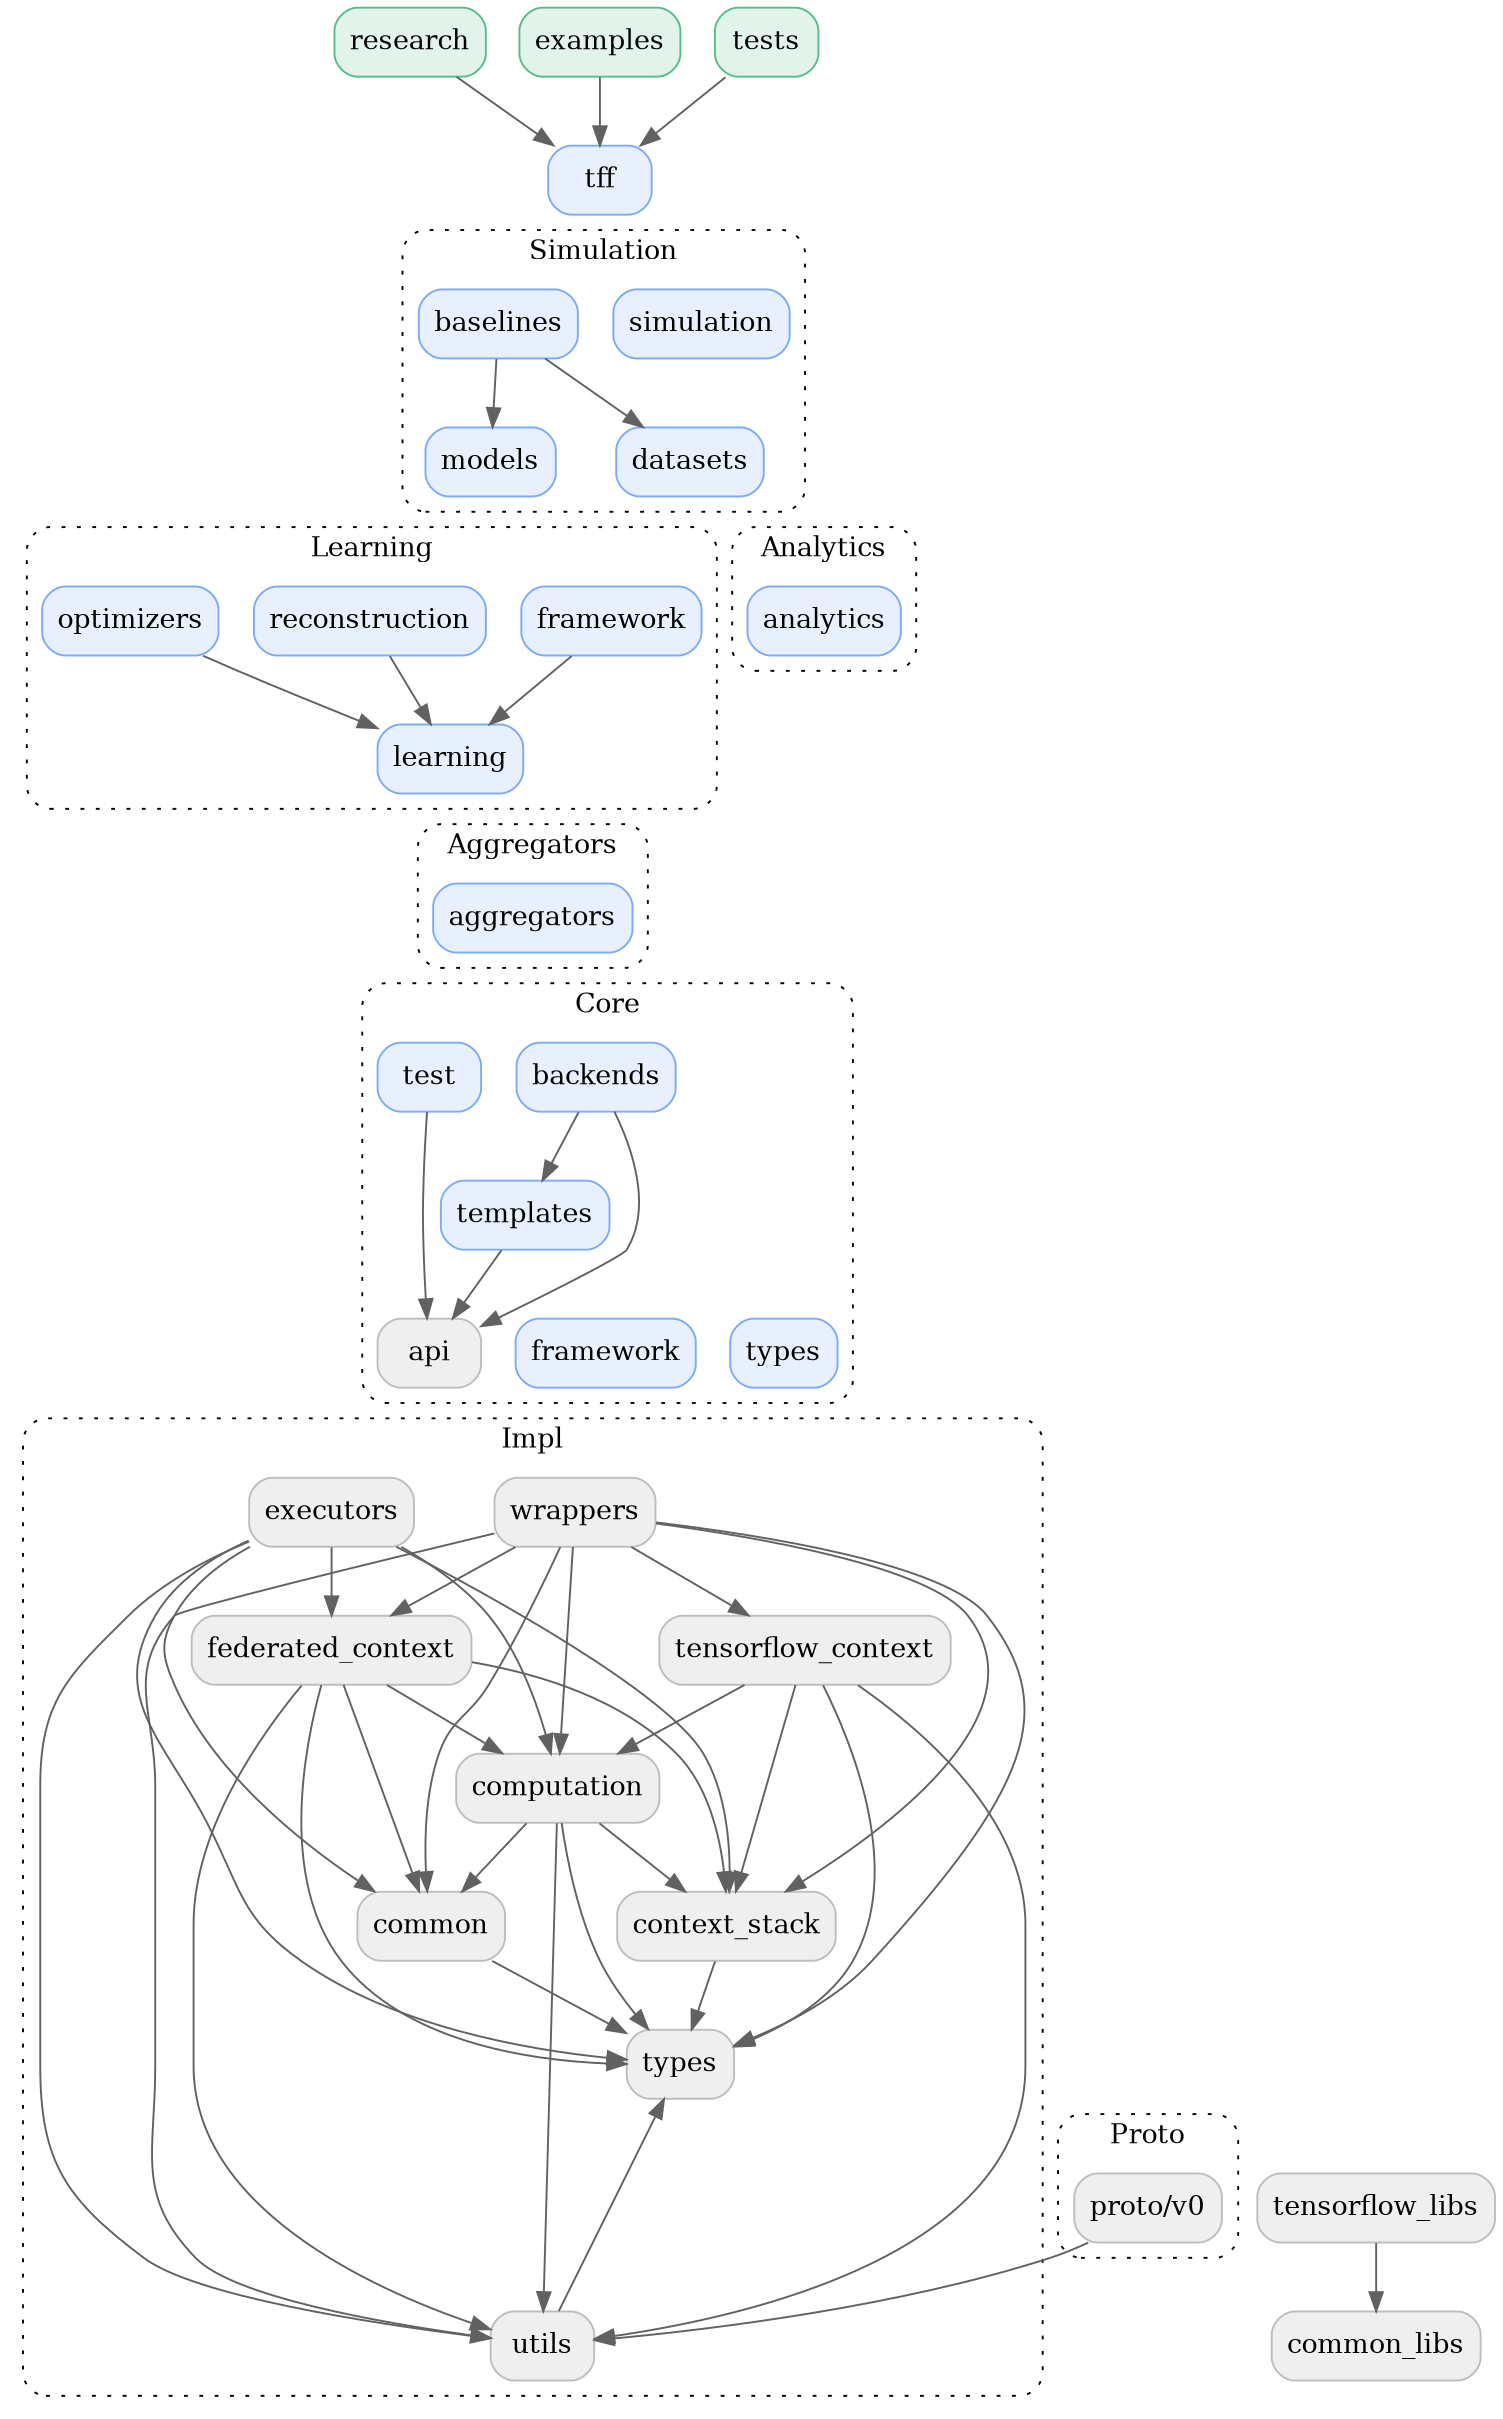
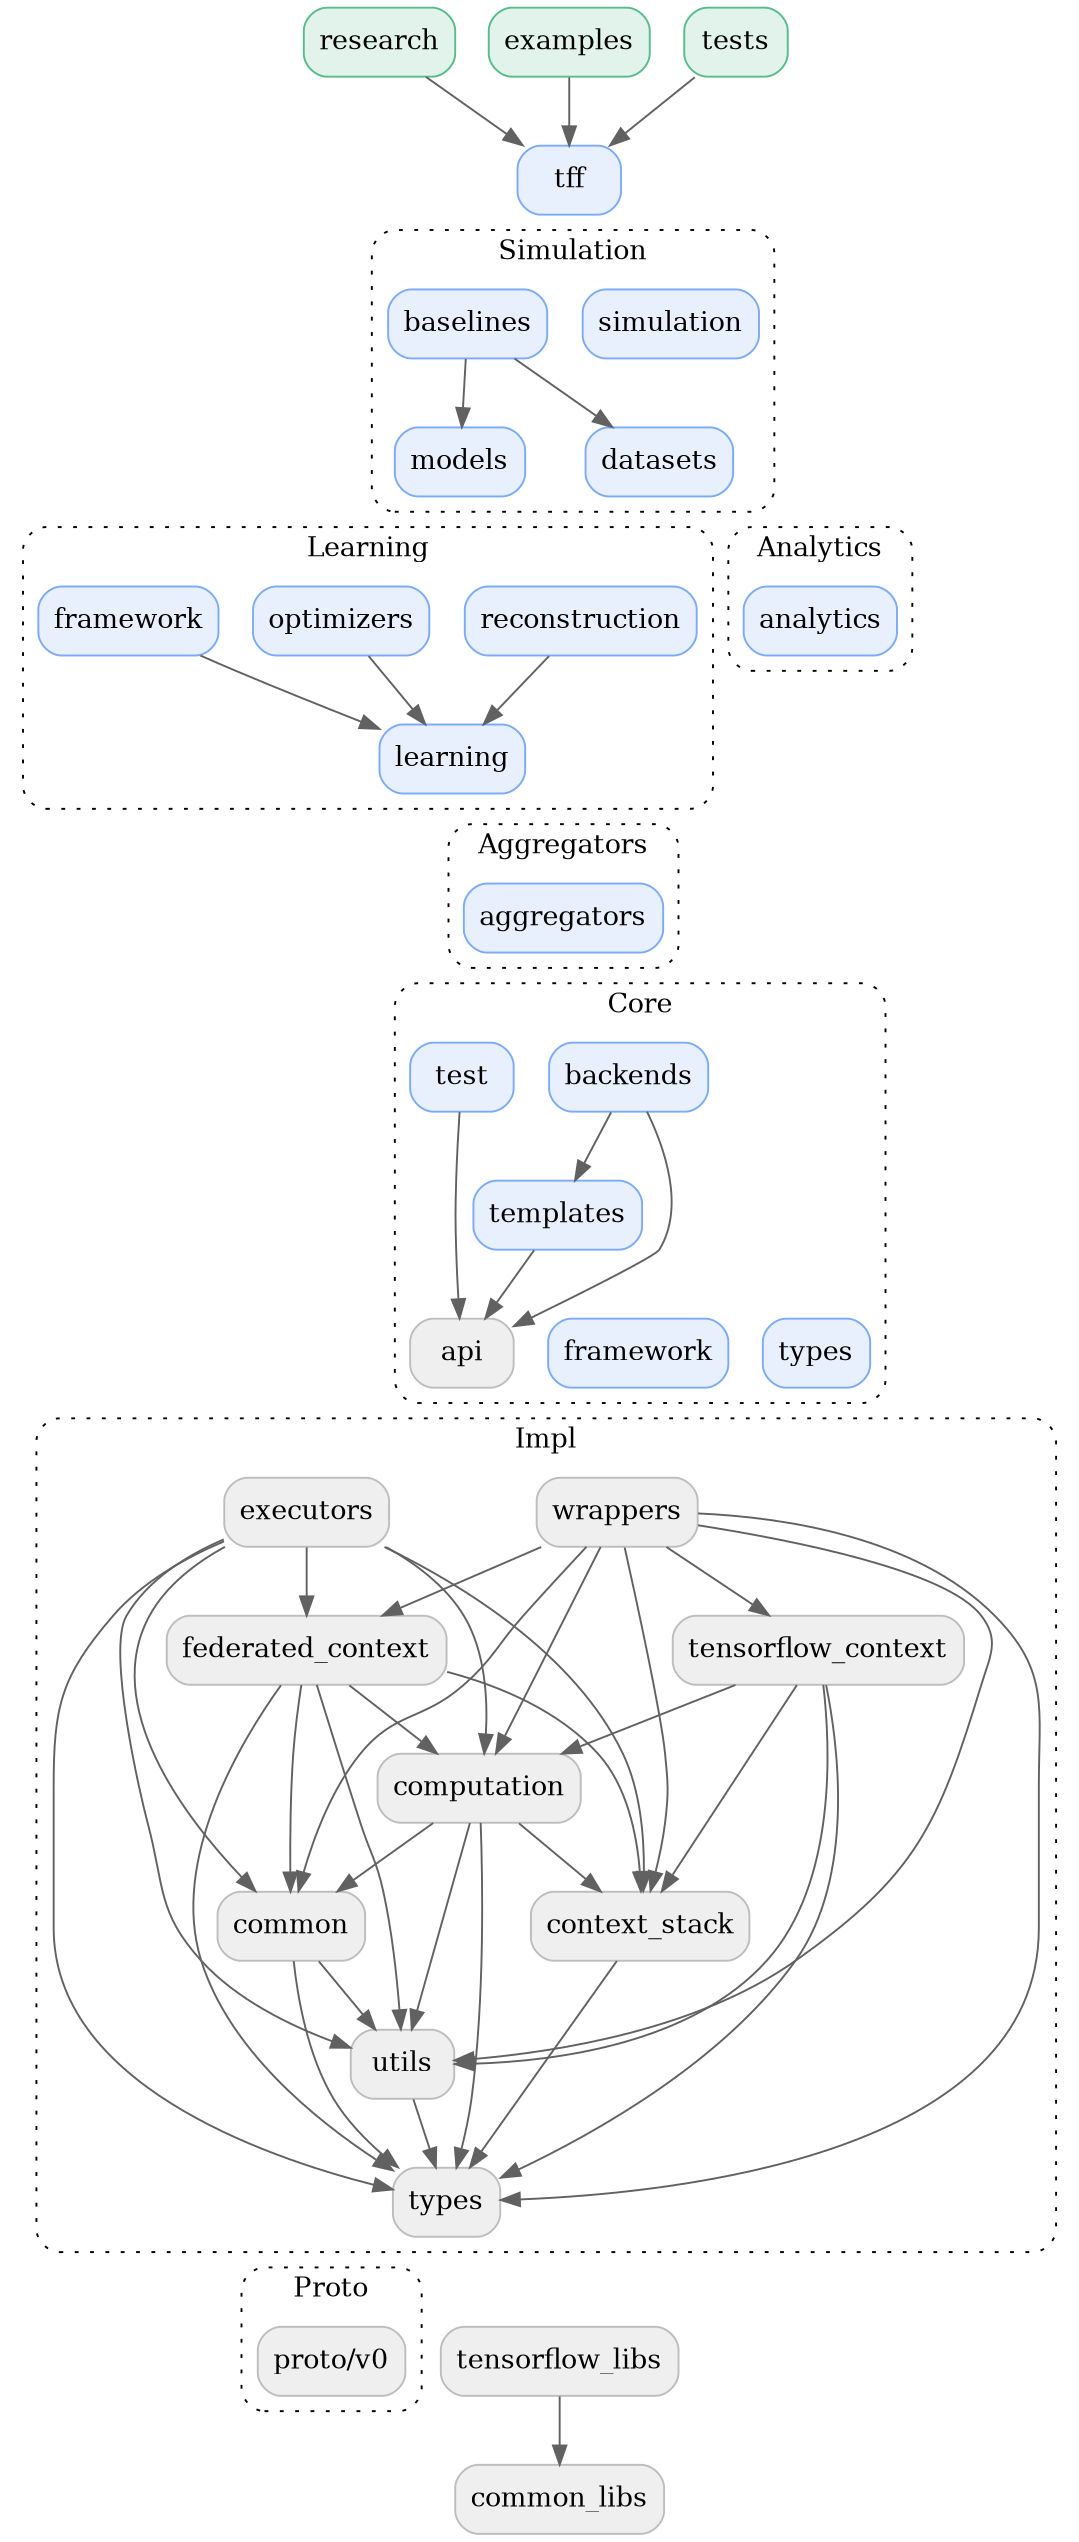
edge "proto/v0" -> "utils": now "common" -> "utils"
